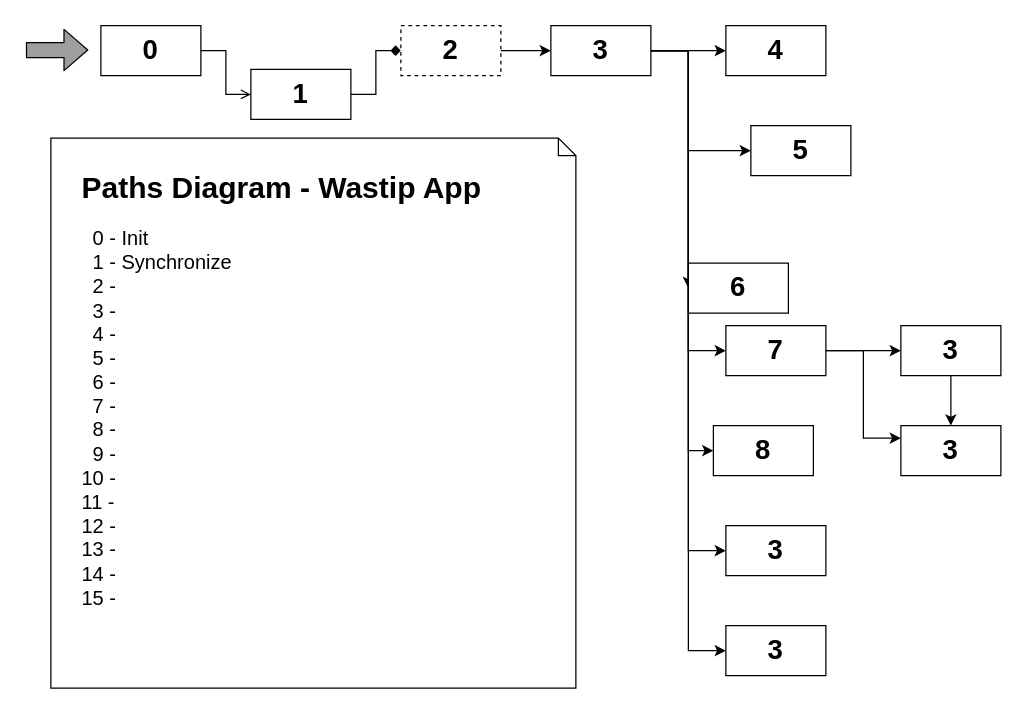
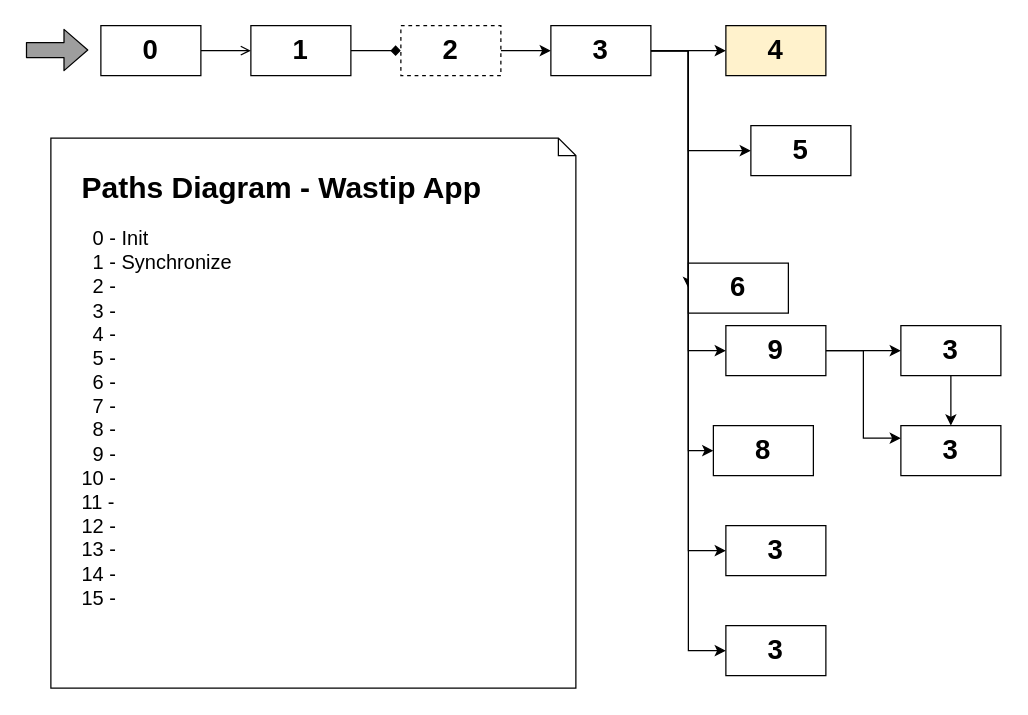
node "4": fillcolor #ffffff -> #fff2cc
node "1": moved (301, 94) -> (301, 51)
node "7": label "7" -> "9"
